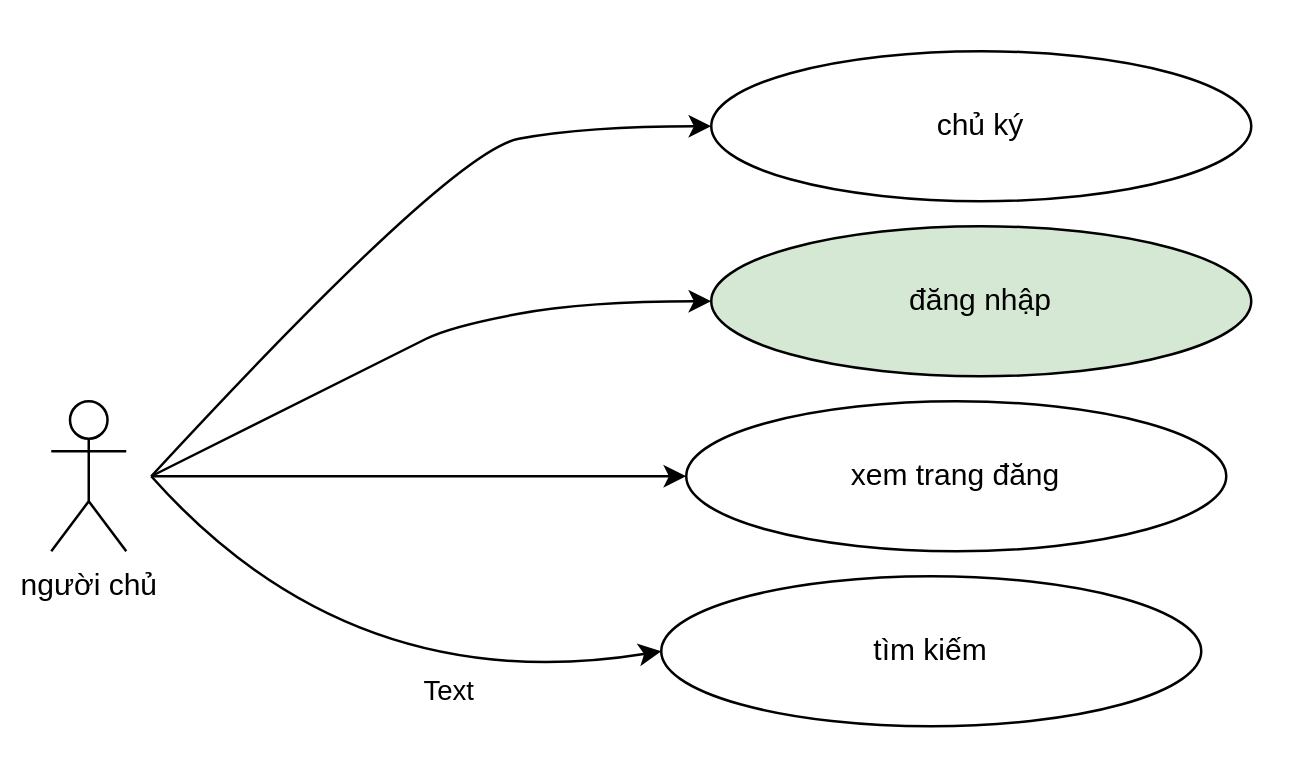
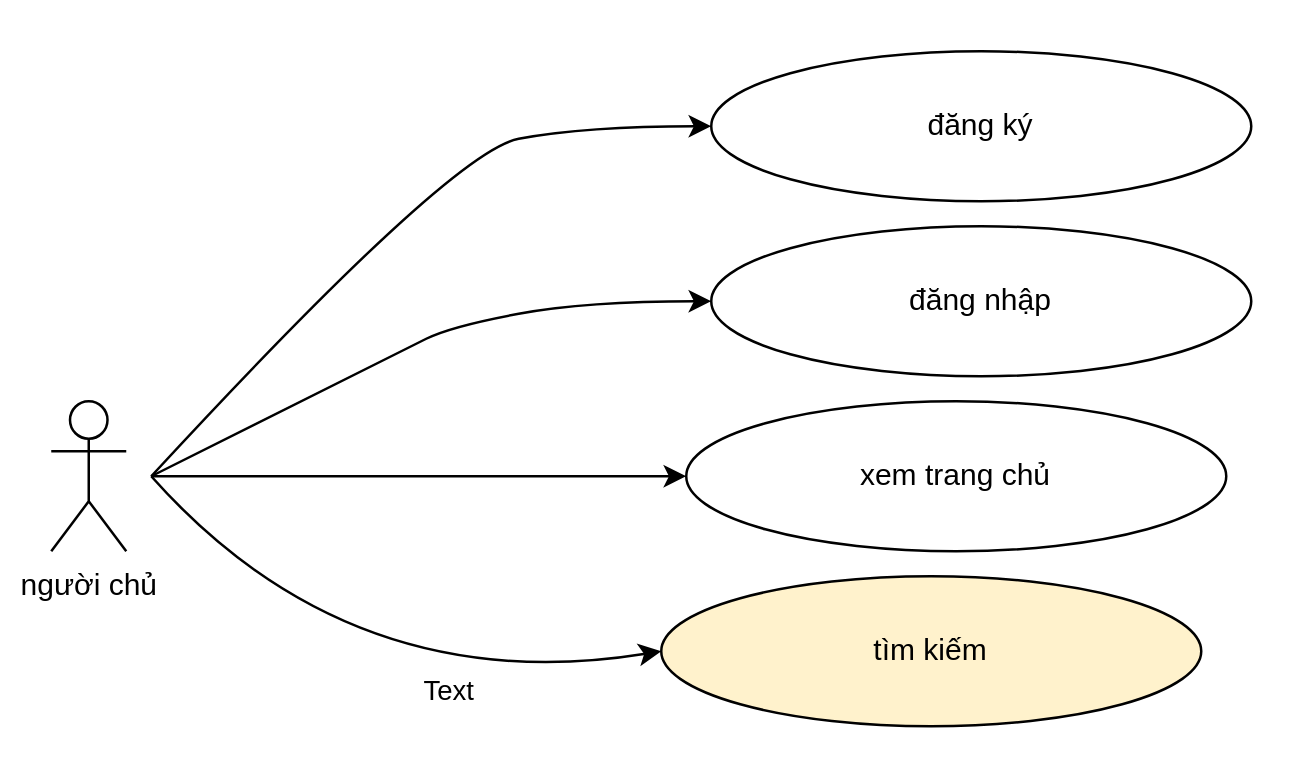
node "chủ ký": label "chủ ký" -> "đăng ký"
node "đăng nhập": fillcolor #d5e8d4 -> #ffffff
node "xem trang đăng": label "xem trang đăng" -> "xem trang chủ"
node "tìm kiếm": fillcolor #ffffff -> #fff2cc
